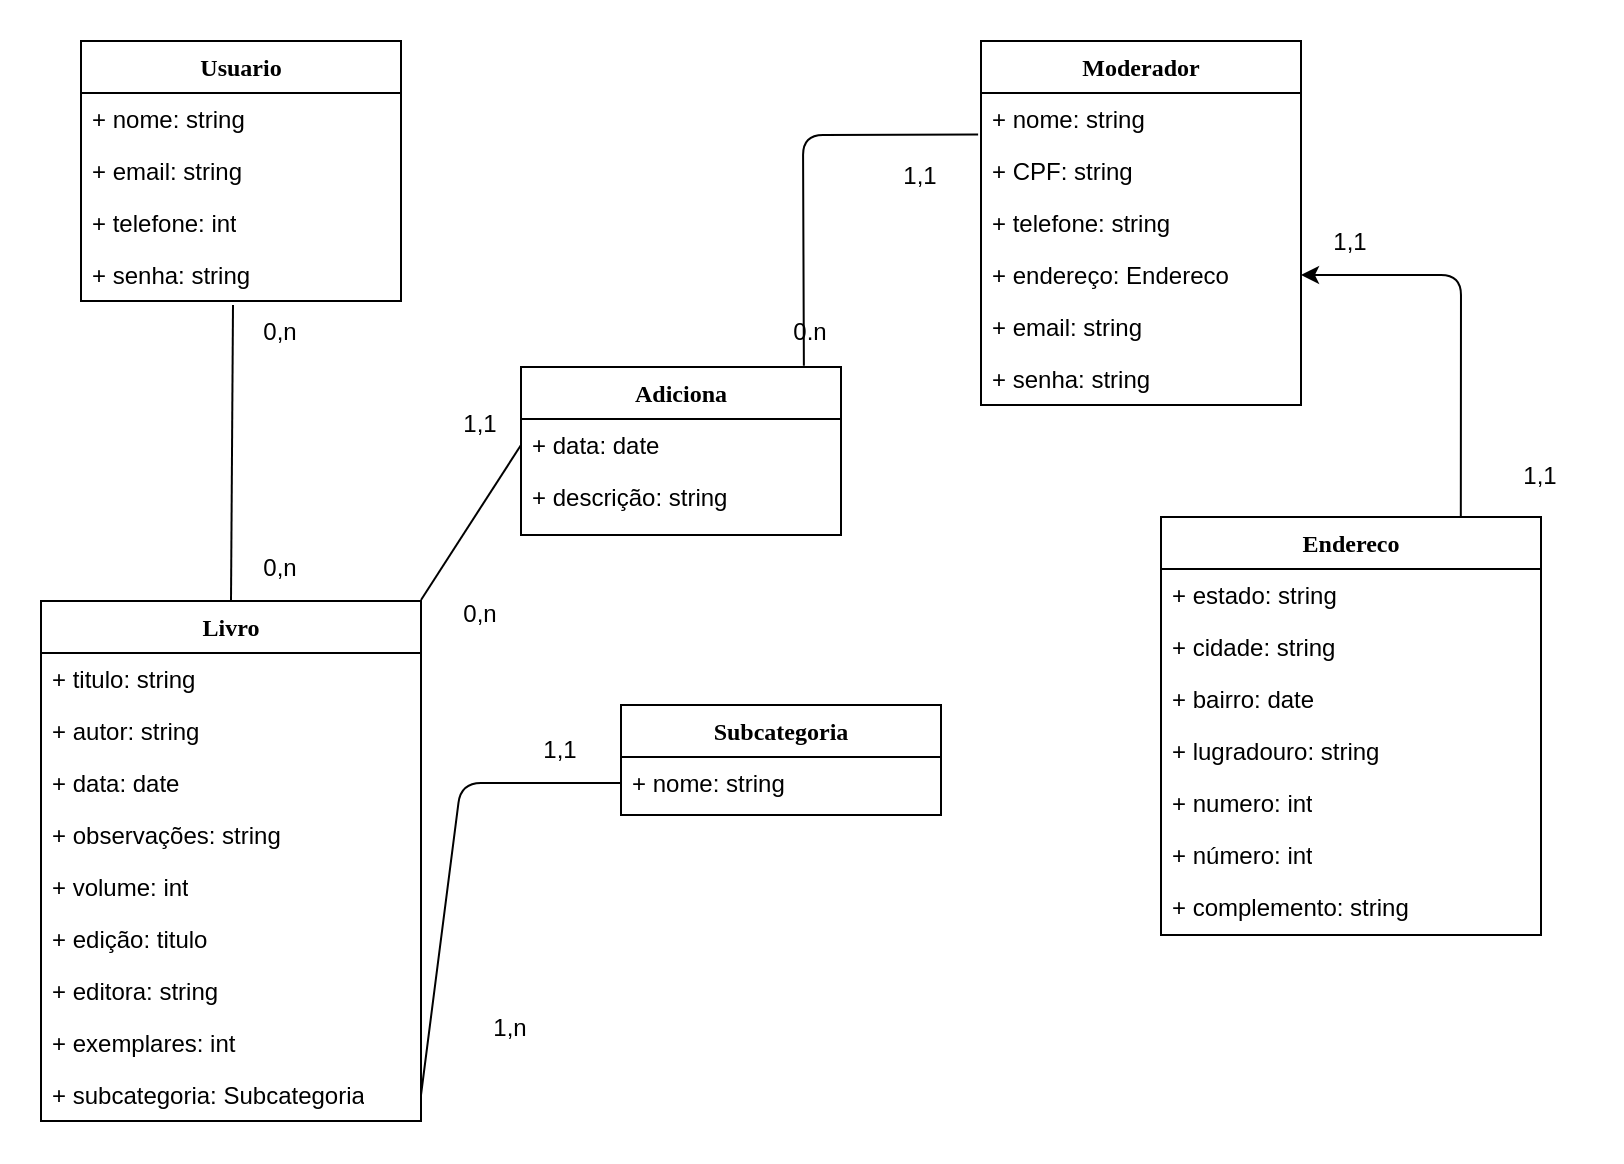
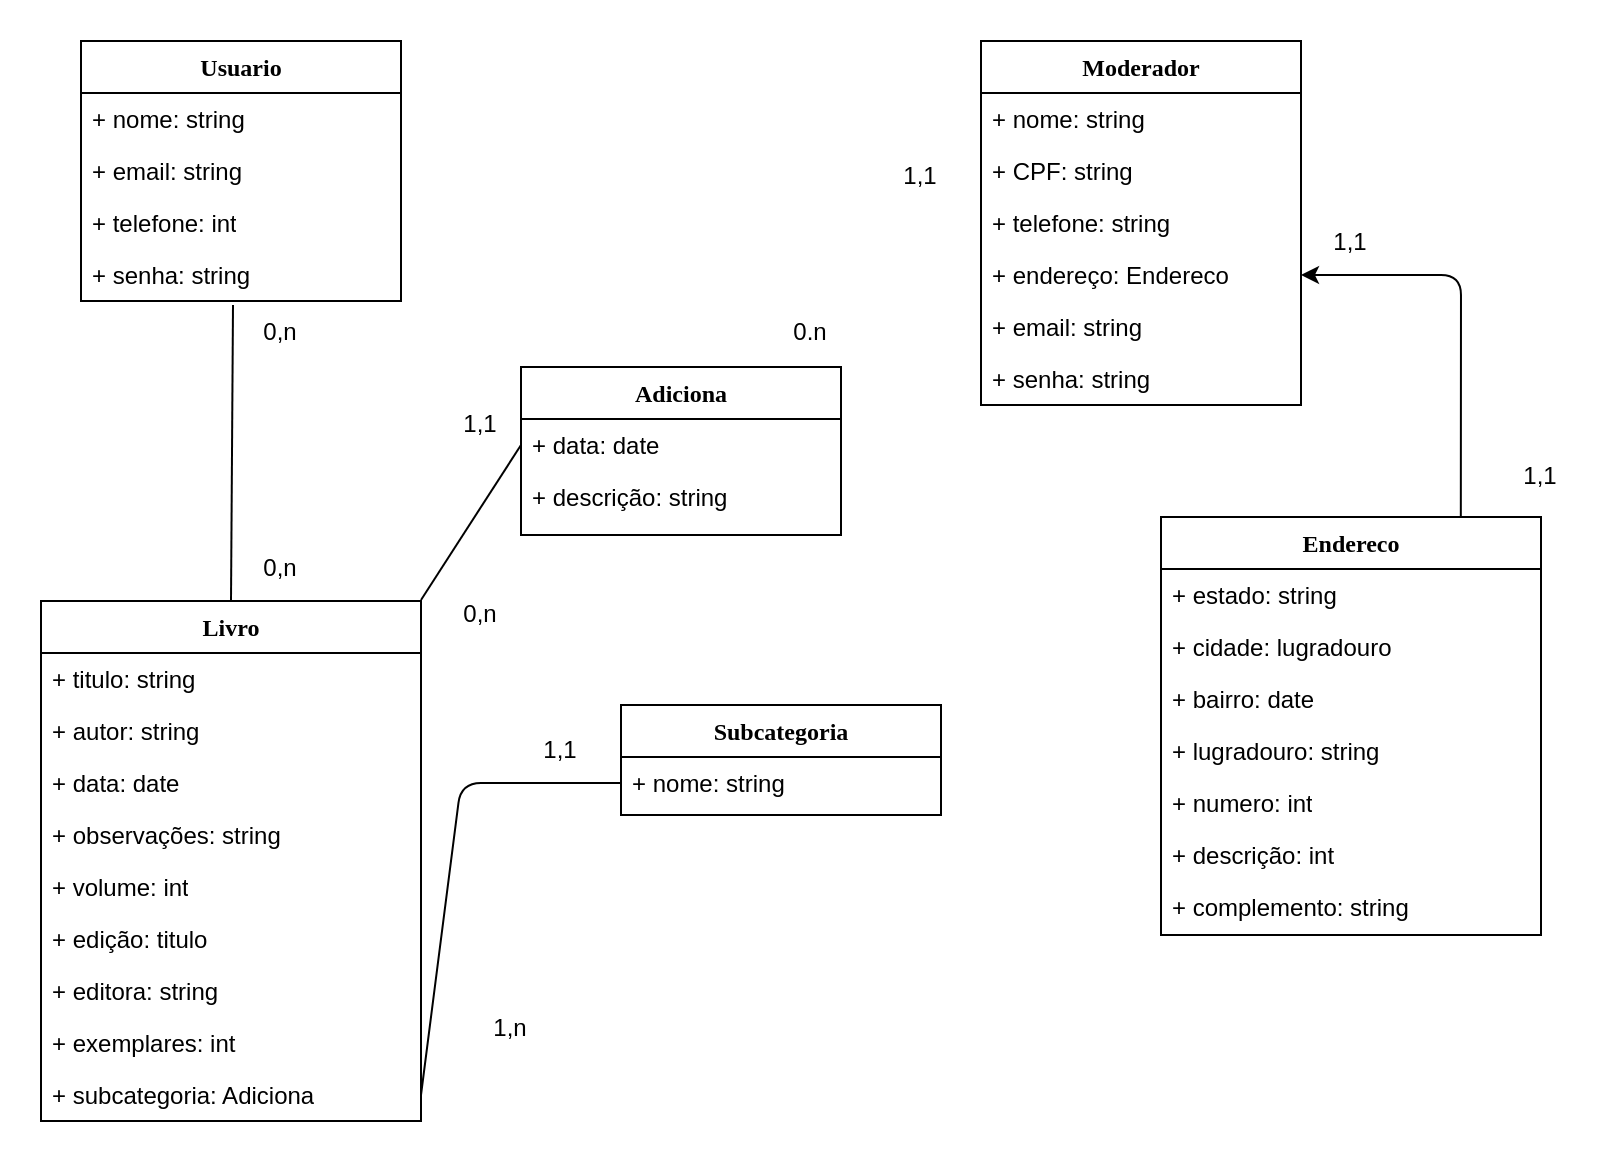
edge "+ CPF: string" -- "Adiciona": removed
node "+ cidade: string": label "+ cidade: string" -> "+ cidade: lugradouro"
node "+ número: int": label "+ número: int" -> "+ descrição: int"
node "+ subcategoria: Subcategoria": label "+ subcategoria: Subcategoria" -> "+ subcategoria: Adiciona"
